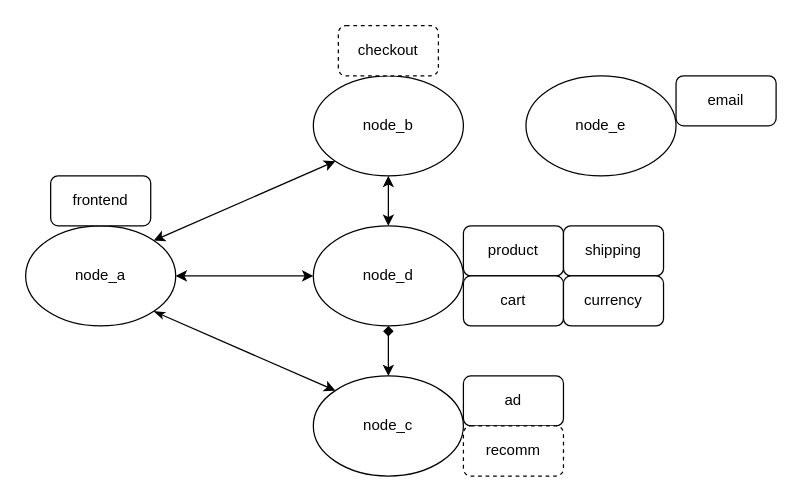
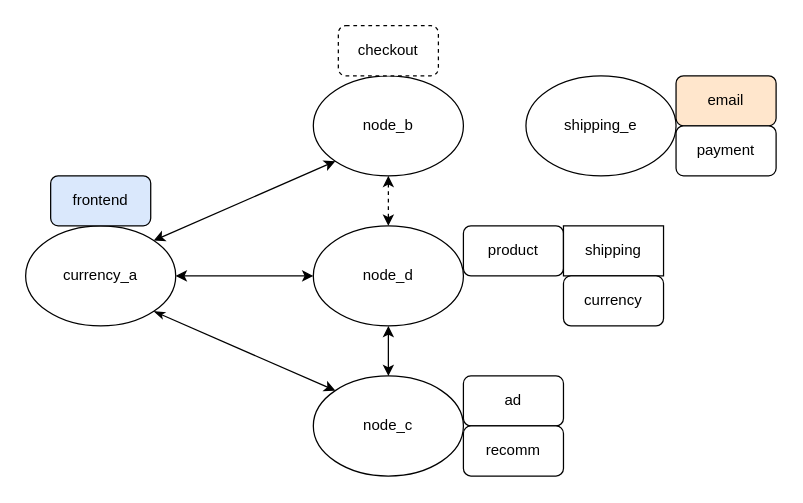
node "email": fillcolor #ffffff -> #ffe6cc
node "node_e": label "node_e" -> "shipping_e"
node "payment": added
edge "node_b" -- "node_d": style solid -> dashed
node "frontend": fillcolor #ffffff -> #dae8fc
node "shipping": shape rounded rectangle -> rectangle
node "node_a": label "node_a" -> "currency_a"
node "cart": removed
edge "node_d" -- "node_c": arrowhead diamond -> classic
node "recomm": style dashed -> solid
